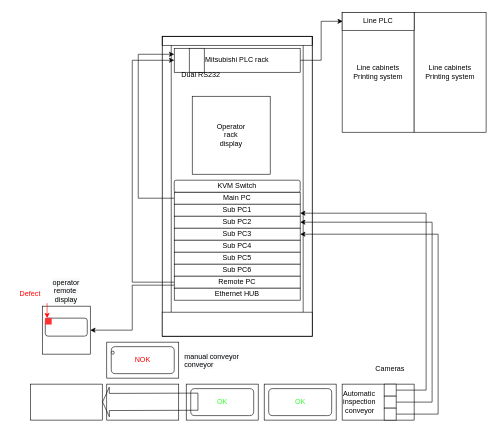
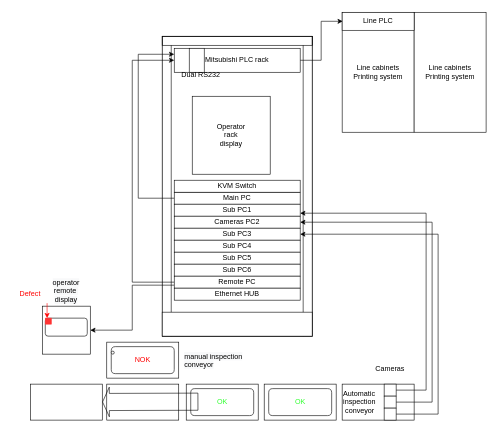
node "KVM Switch": shape rounded rectangle -> rectangle
node "Sub PC2": label "Sub PC2" -> "Cameras PC2"
node "manual conveyorconveyor": label "manual conveyorconveyor" -> "manual inspectionconveyor"
